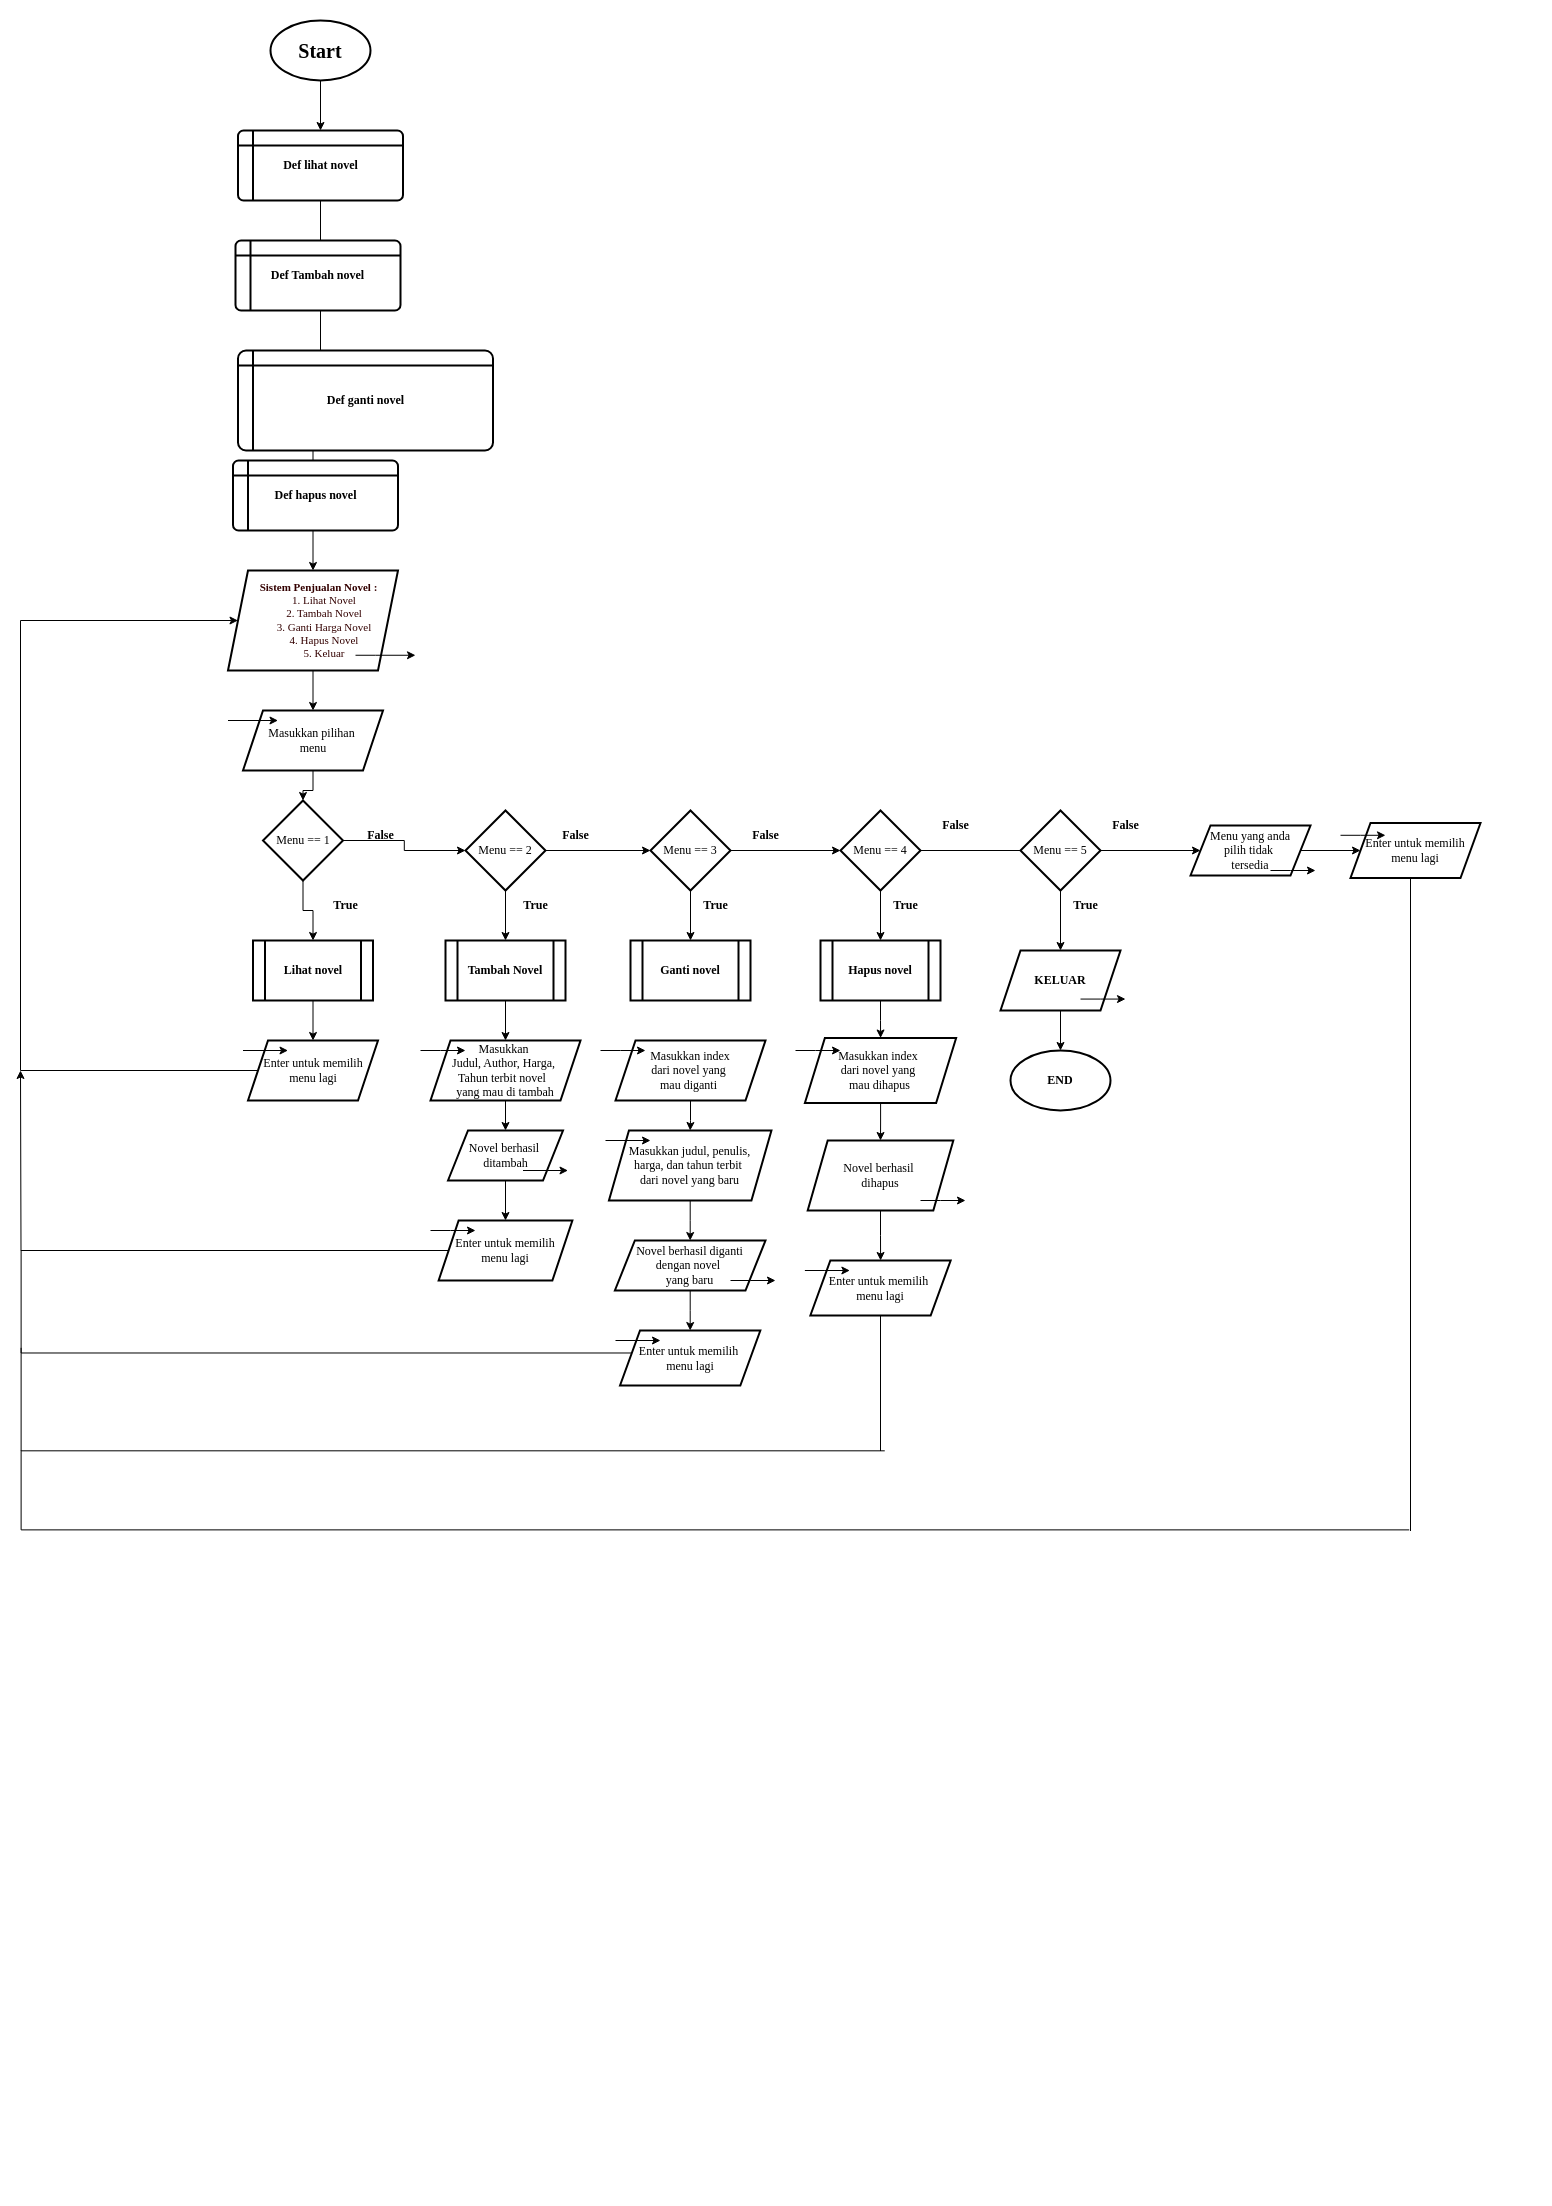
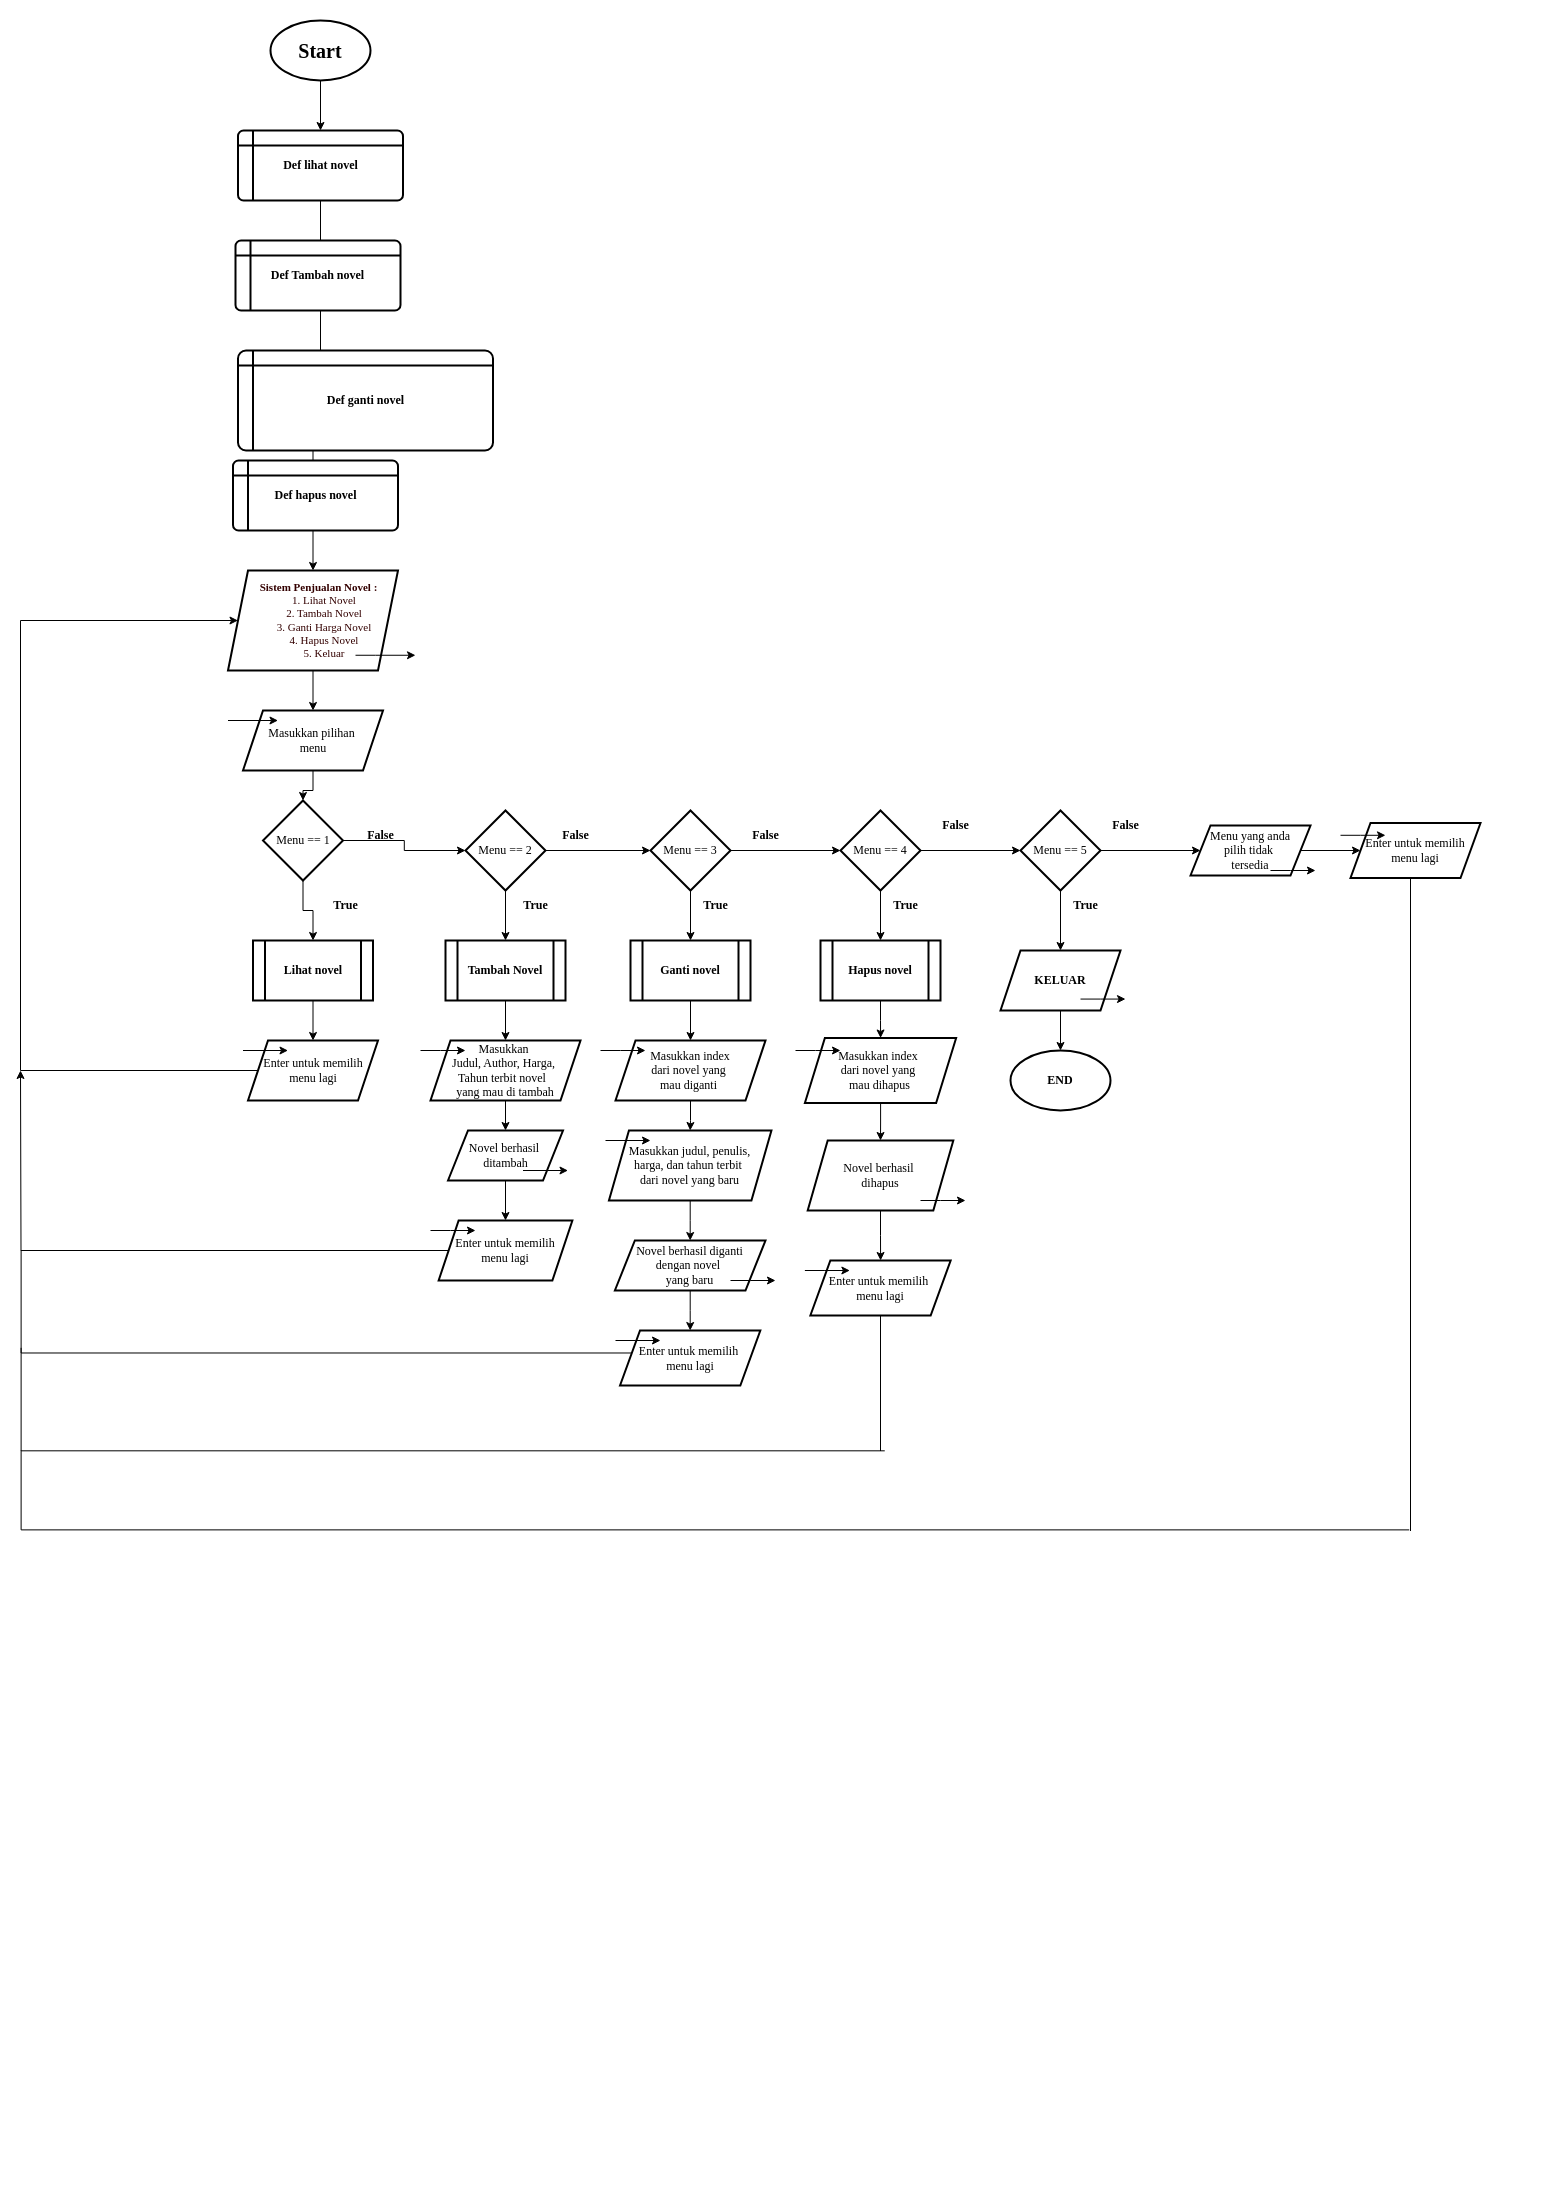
edge "Menu == 4" -- "Menu == 5": arrowhead none -> classic
edge "Ganti novel" -> "Masukkan index dari novel yang mau diganti": added
